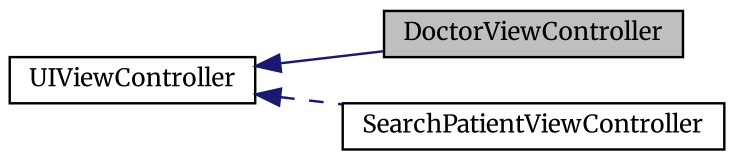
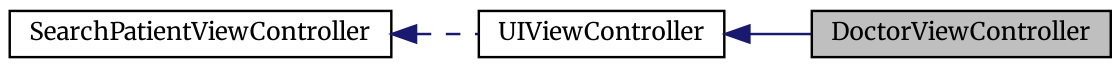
edge "SearchPatientViewController" -> "UIViewController": reversed
